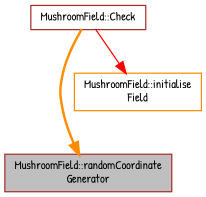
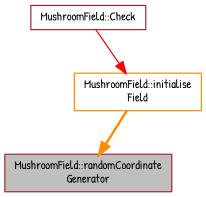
edge "MushroomField::Check" -> "MushroomField::randomCoordinate Generator": now "MushroomField::initialise Field" -> "MushroomField::randomCoordinate Generator"
